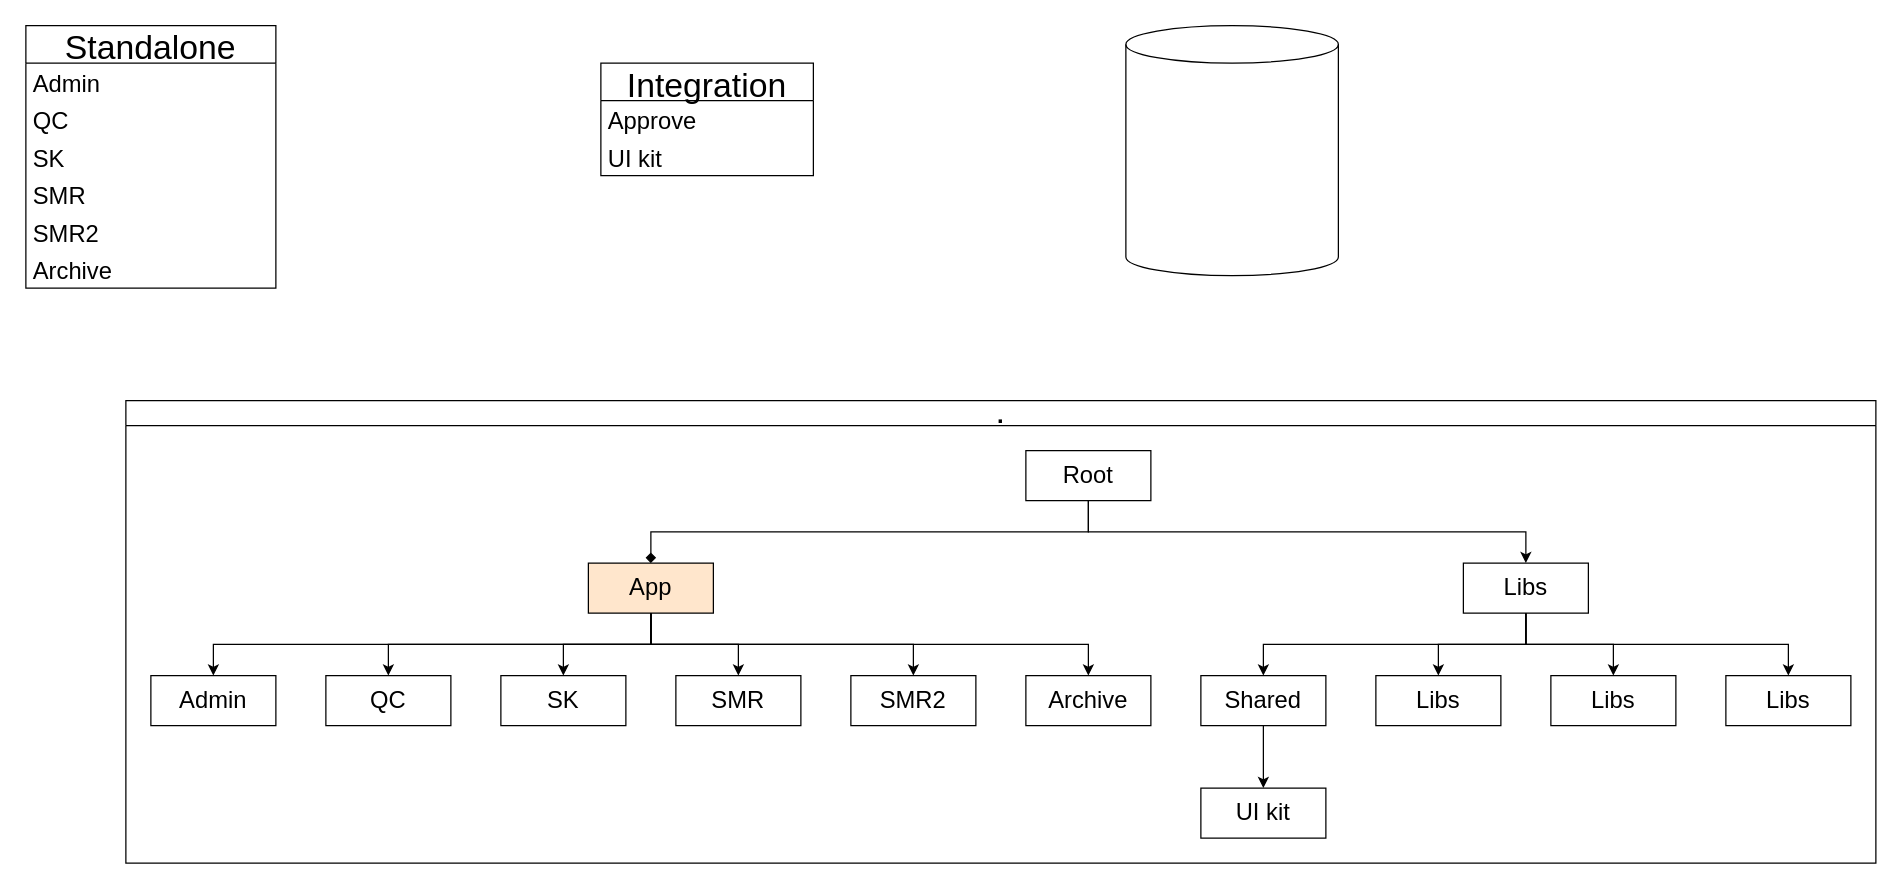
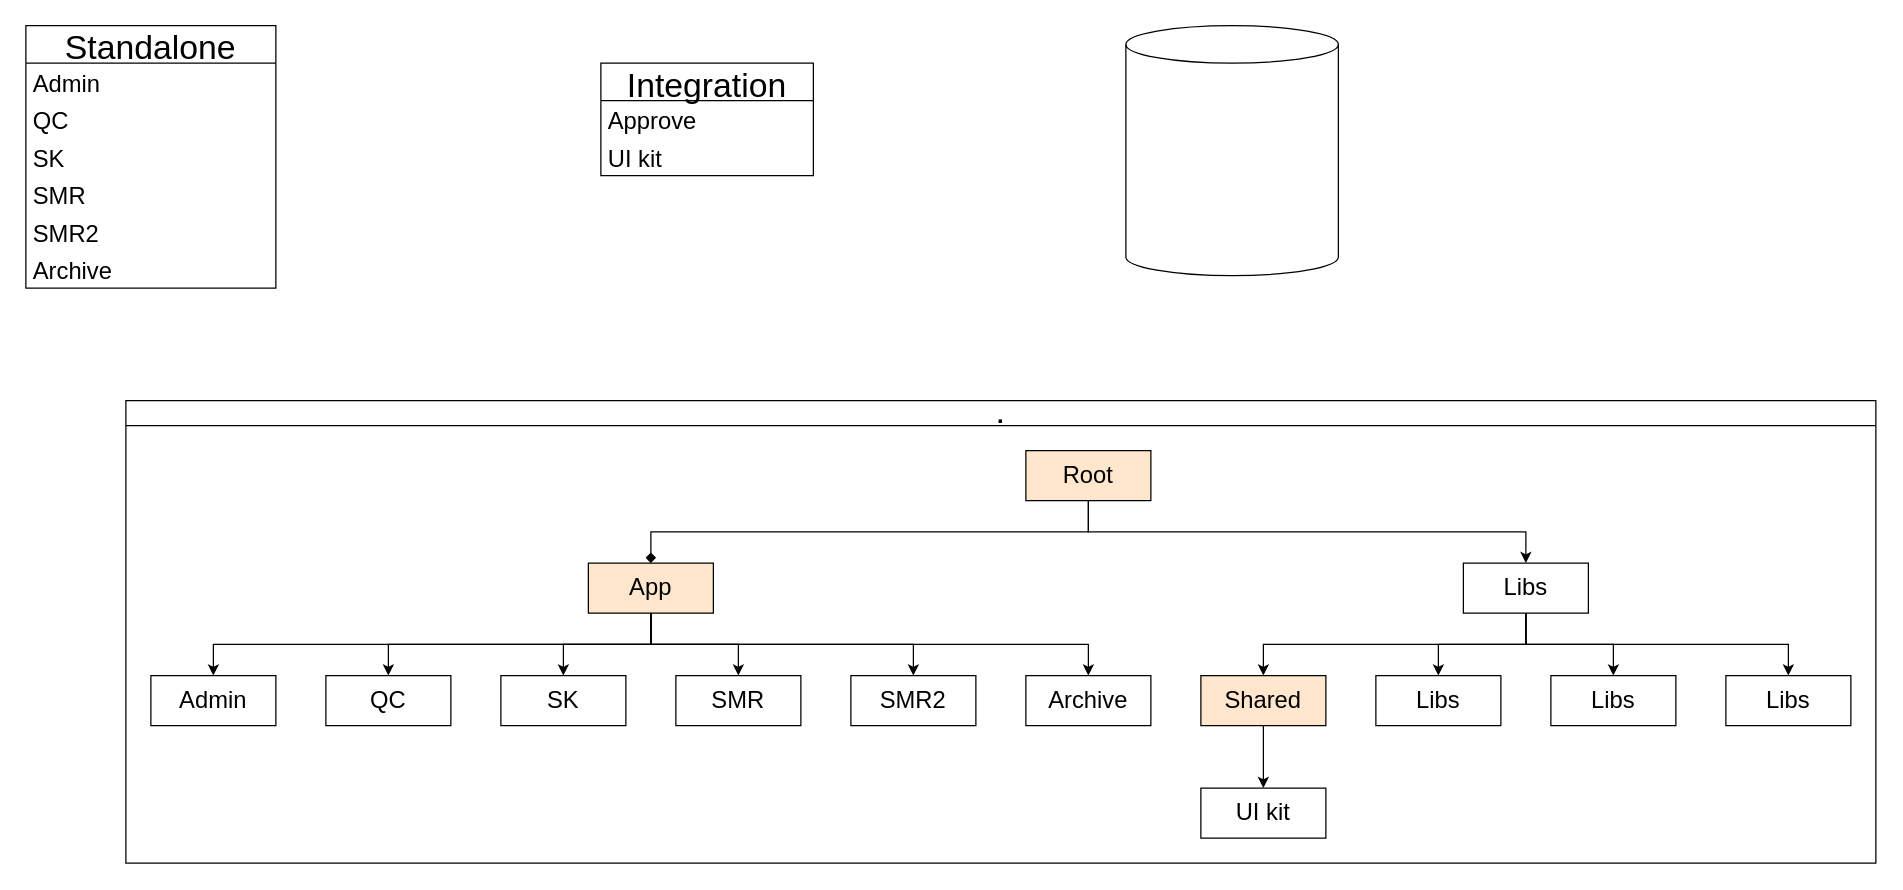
node "Root": fillcolor #ffffff -> #ffe6cc
node "Shared": fillcolor #ffffff -> #ffe6cc
